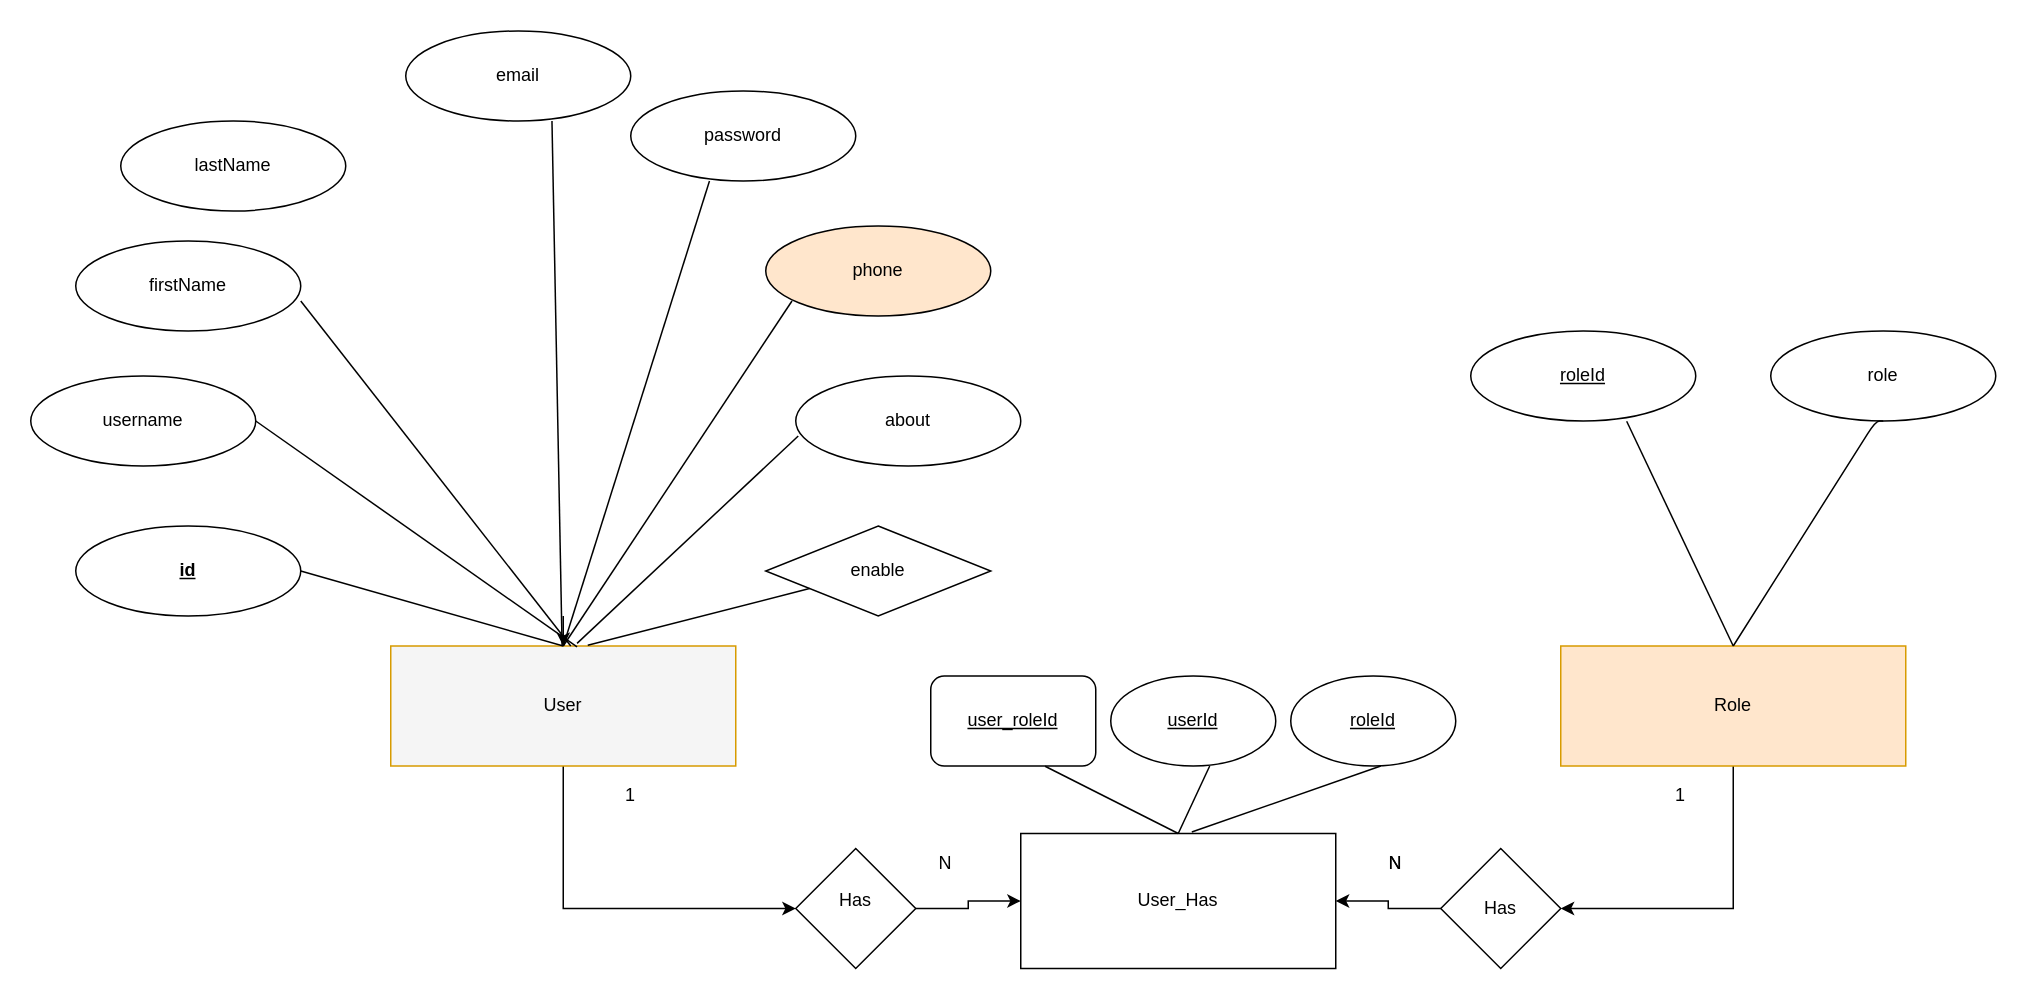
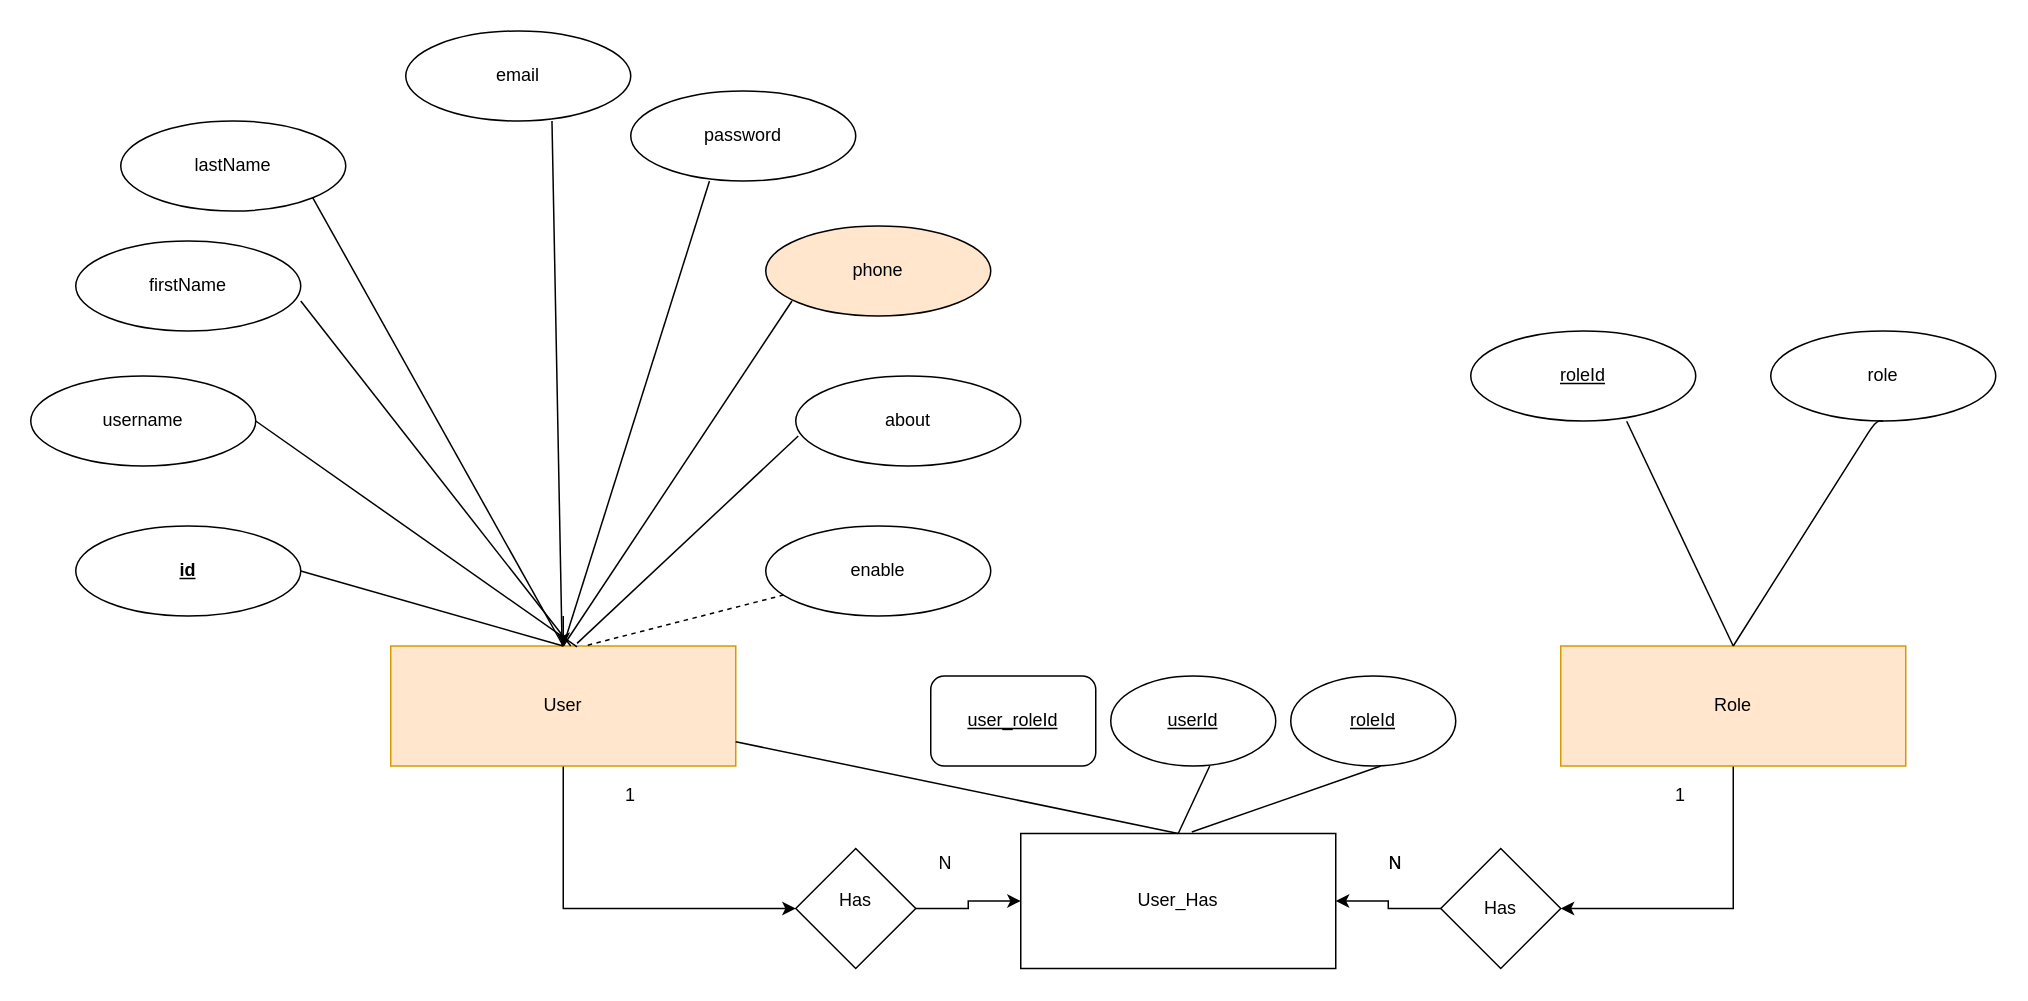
edge "lastName" -- "User": added
node "enable": shape diamond -> ellipse
edge "enable" -- "User": style solid -> dashed
node "User": fillcolor #f5f5f5 -> #ffe6cc
edge "user_roleId" -- "User_Has": now "User" -- "User_Has"
